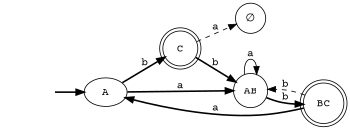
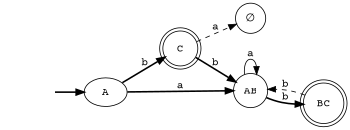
edge "BC" -> "A": removed, label "a"
